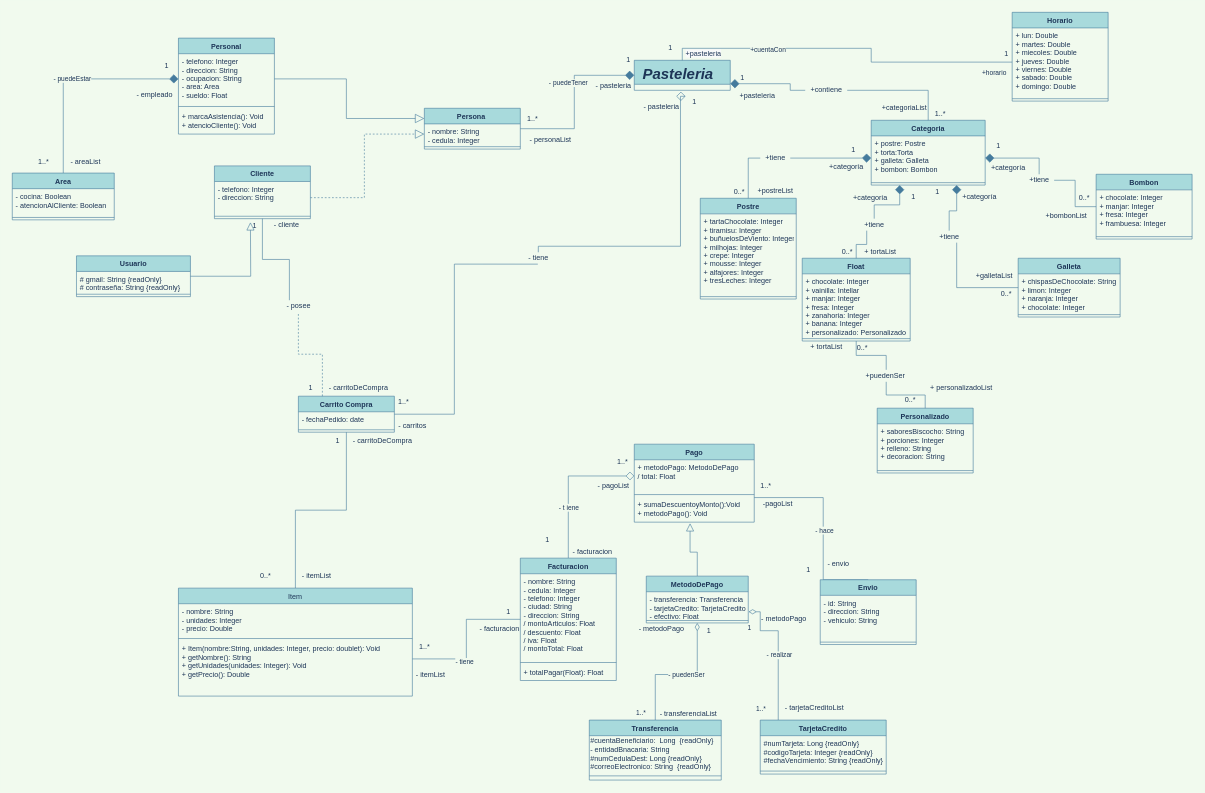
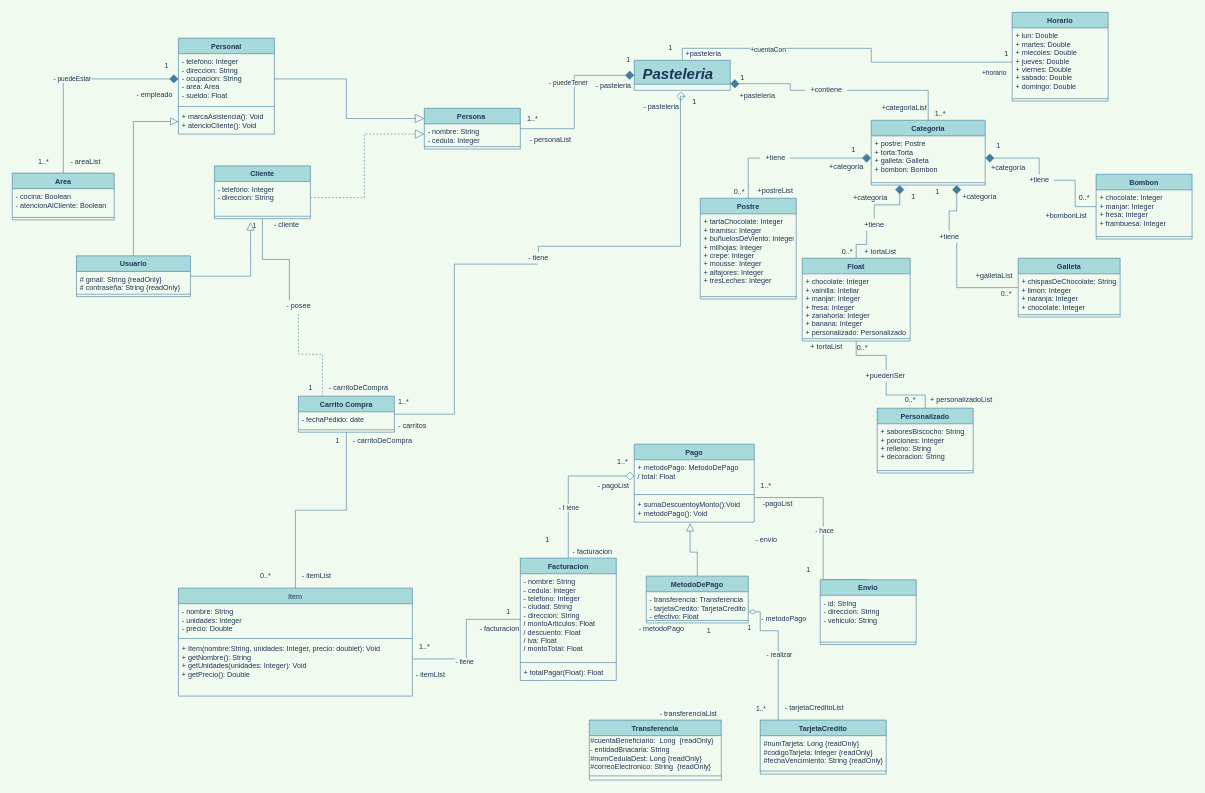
edge "Usuario" -> "+ marcaAsistencia(): Void + atencioCliente(): Void": added
node "+ personalizadoList": moved (962, 388) -> (962, 400)
node "- envio": moved (839, 564) -> (767, 540)
edge "Transferencia" -> "MetodoDePago": removed, labels "1..*", "- puedenSer"
